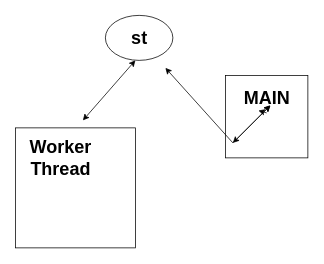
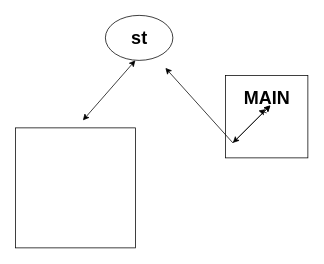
node "Worker Thread": removed
